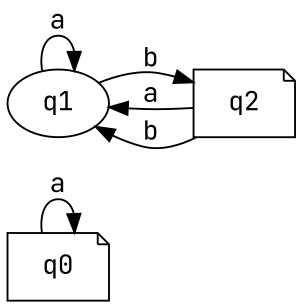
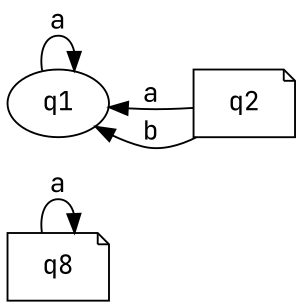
edge "q1" -> "q2": removed, label "b"
node "q0": label "q0" -> "q8"
